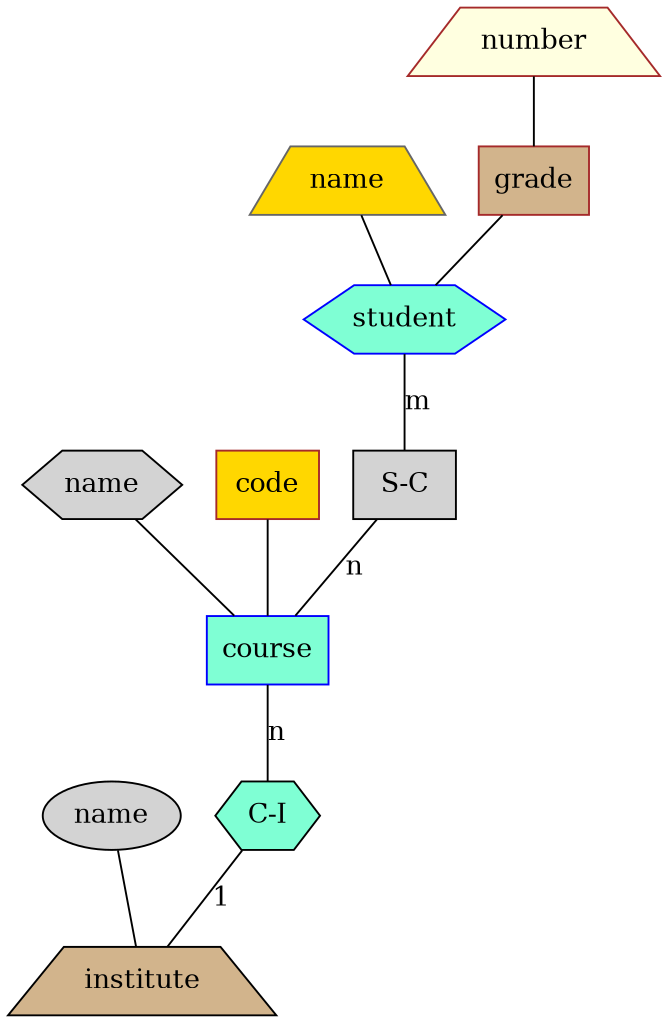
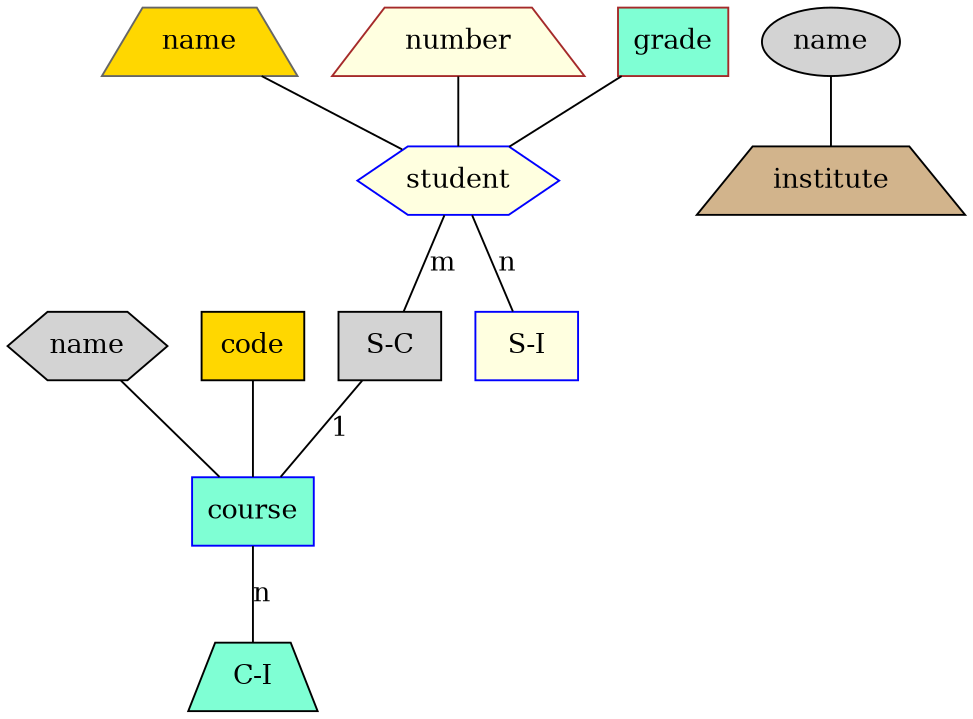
edge "number" -- "grade": now "number" -- "student"
node "grade": fillcolor tan -> aquamarine
node "student": fillcolor aquamarine -> lightyellow
node "S-I": added
node "code": color brown -> black
edge "S-C" -- "course": label "n" -> "1"
node "C-I": shape hexagon -> trapezium
edge "C-I" -- "institute": removed, label "1"
